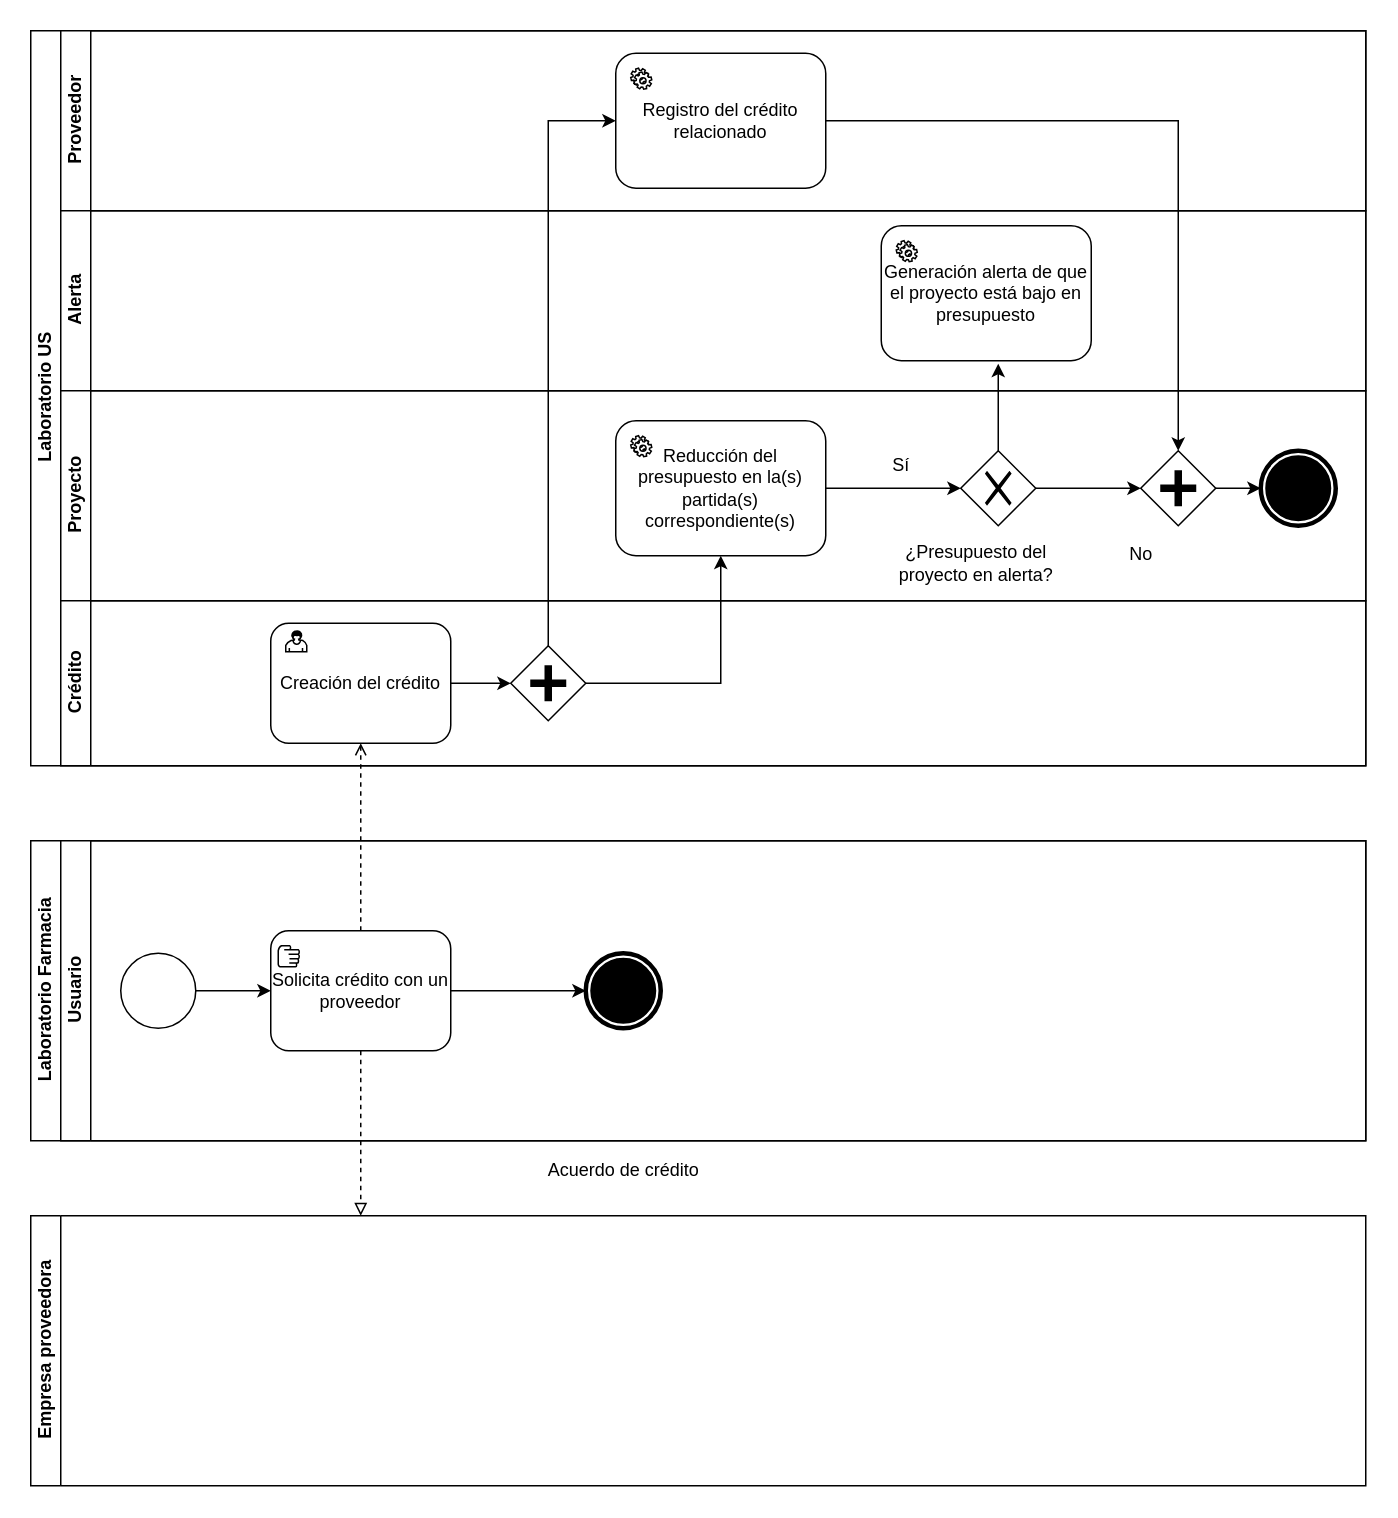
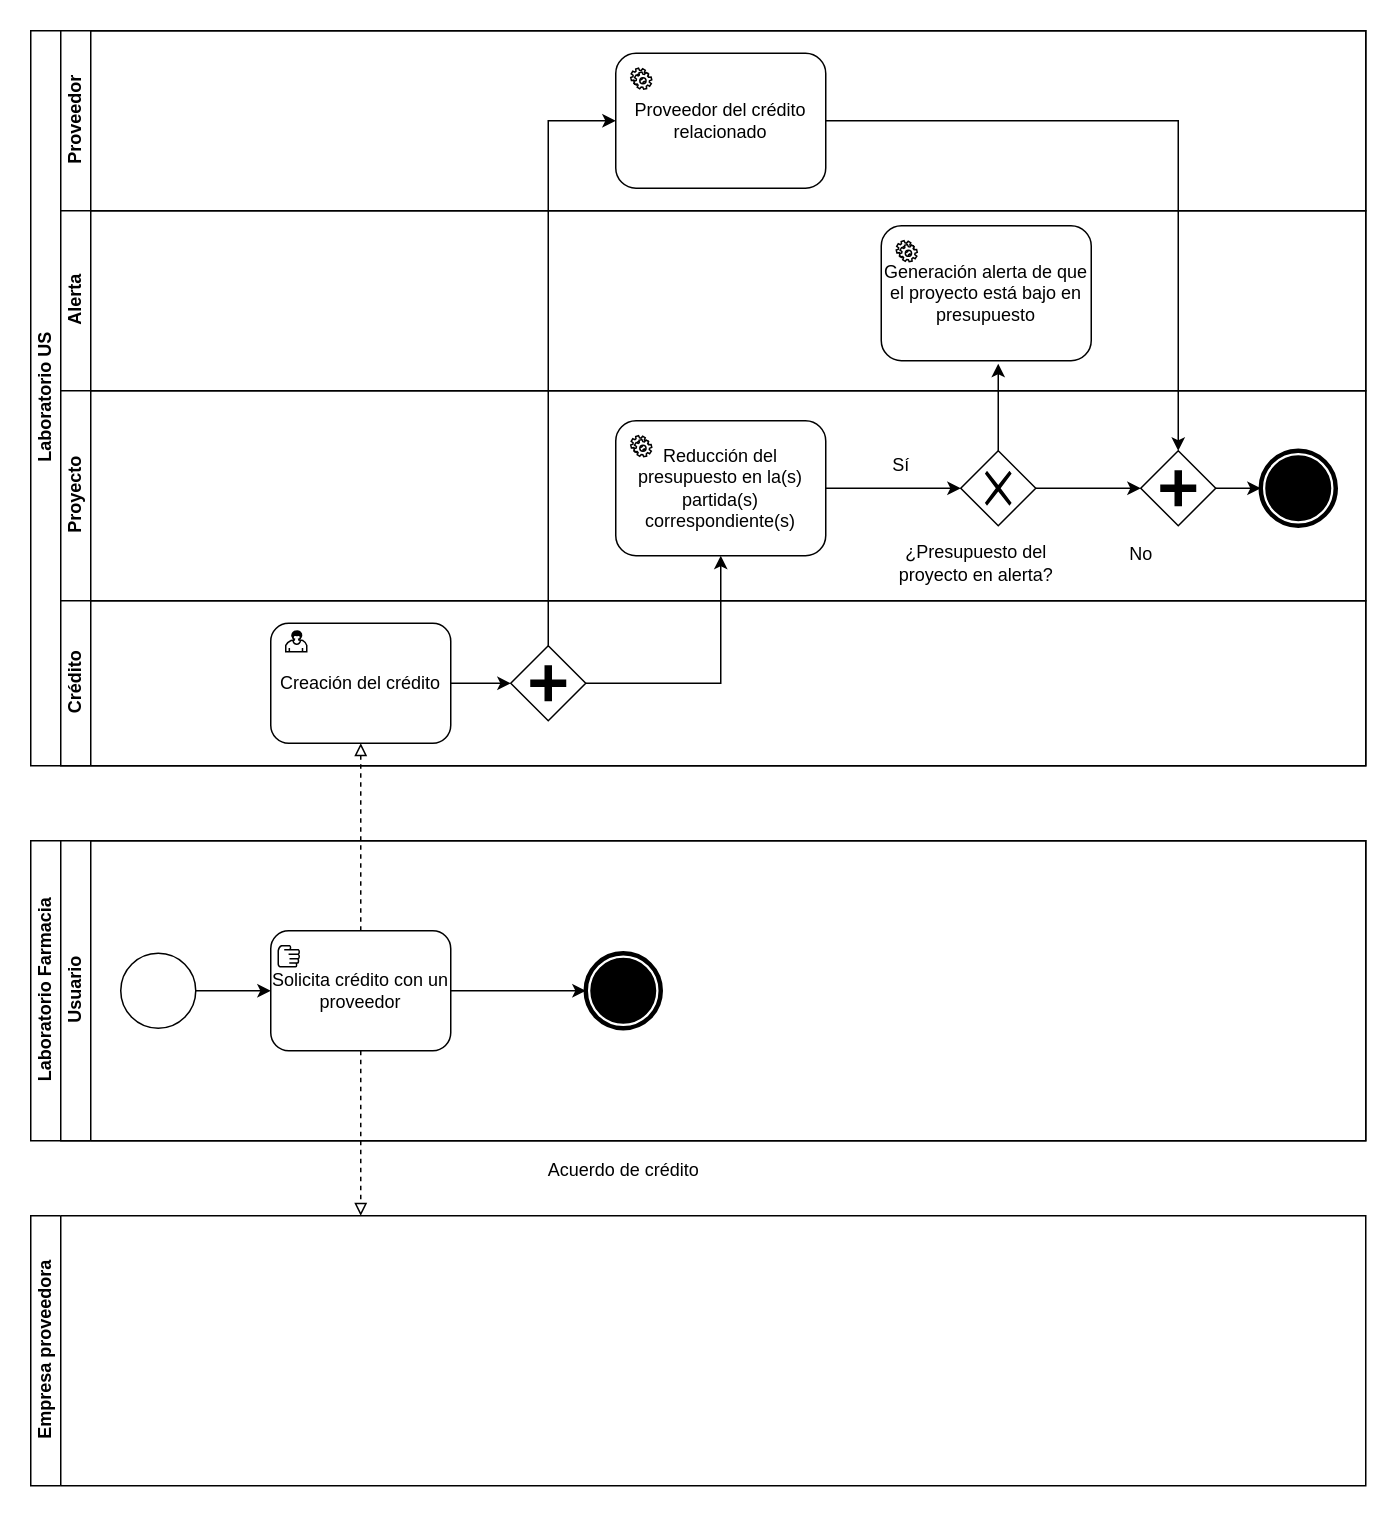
node "Registro del crédito relacionado": label "Registro del crédito relacionado" -> "Proveedor del crédito relacionado"
edge "Solicita crédito con un proveedor" -> "Creación del crédito": arrowhead open -> block
